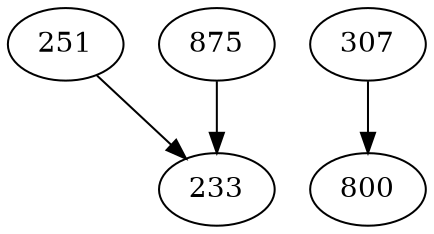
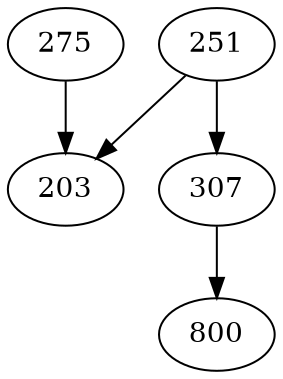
node "875": label "875" -> "275"
edge "251" -> "307": added
node "233": label "233" -> "203"
